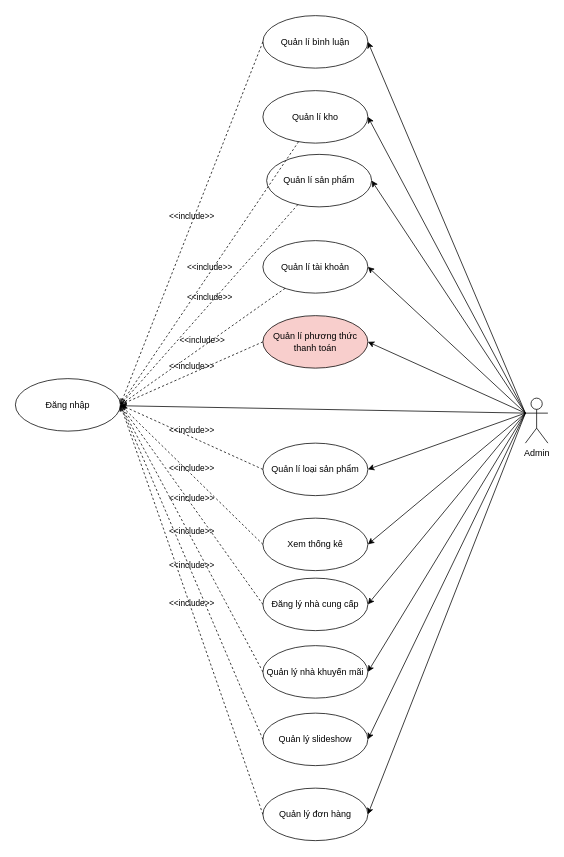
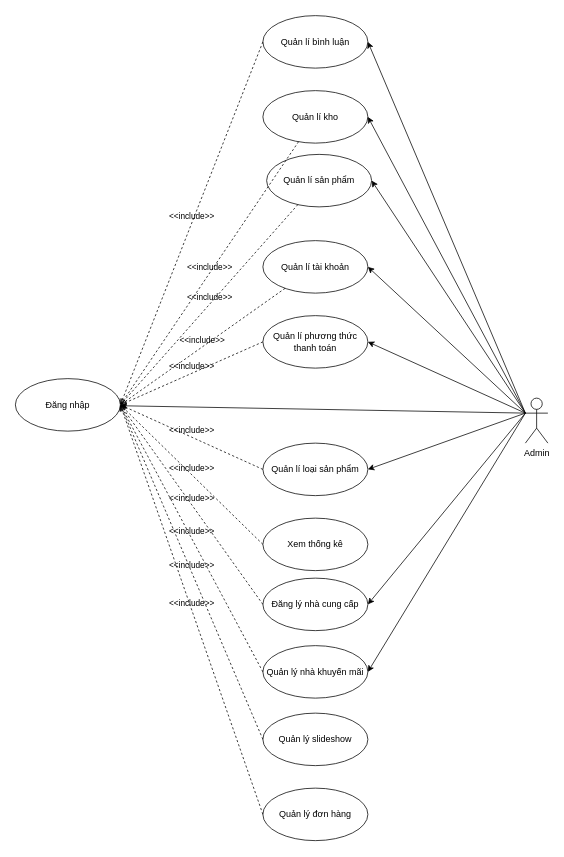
node "Quản lí phương thức thanh toán": fillcolor #f8cecc -> #ffffff
edge "Admin" -> "Xem thống kê": removed
edge "Admin" -> "Quản lý slideshow": removed
edge "Admin" -> "Quản lý đơn hàng": removed
